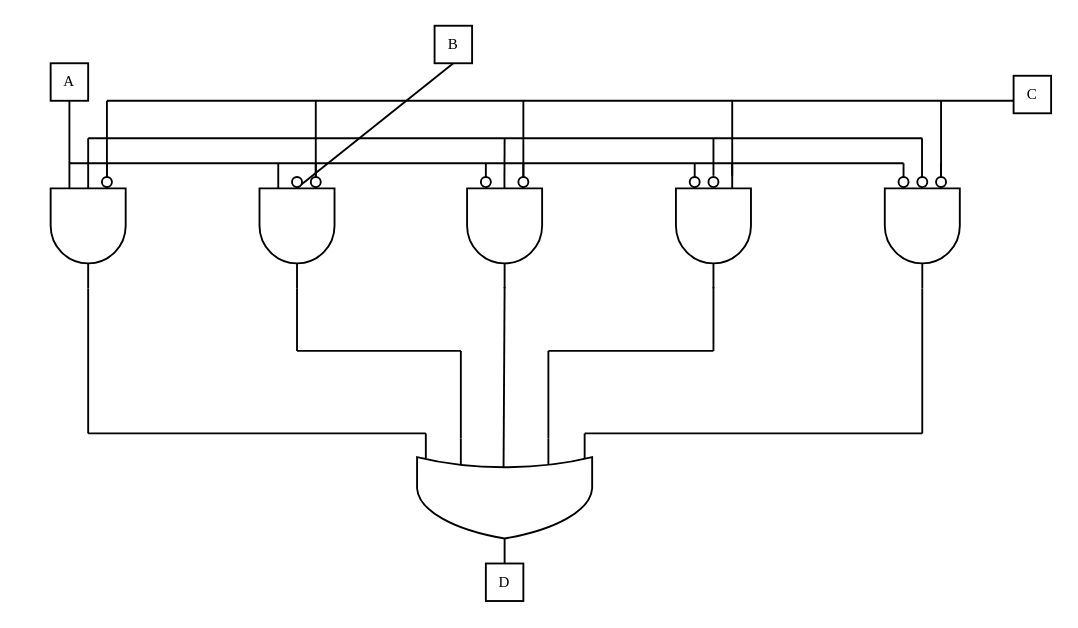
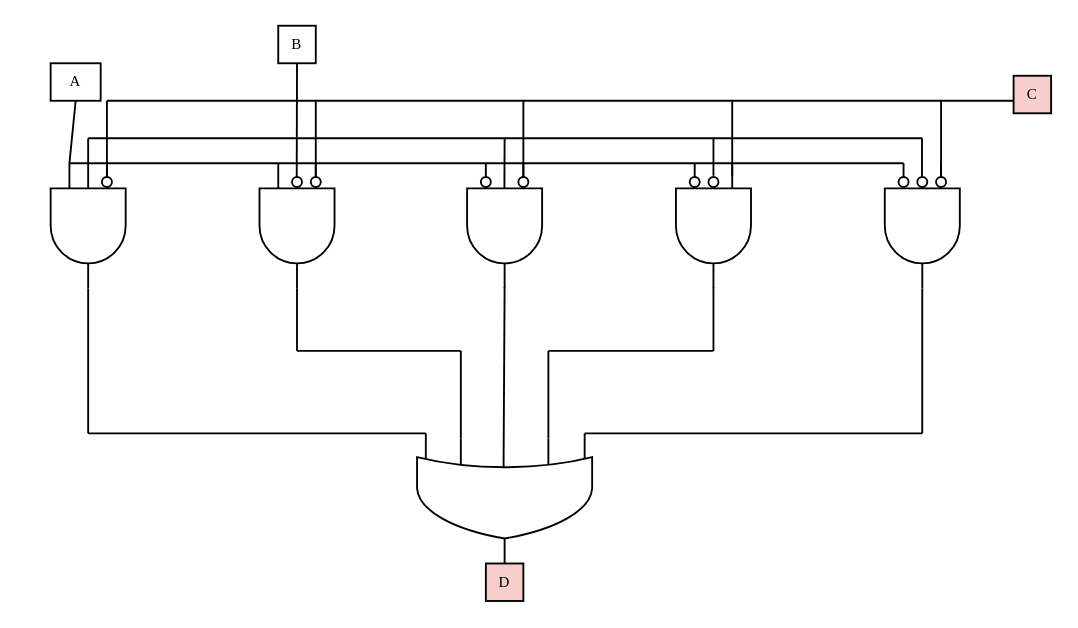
node "B": moved (453, 44) -> (297, 44)
node "A": size 38x38 -> 50x38
node "C": fillcolor #ffffff -> #f8cecc
node "D": fillcolor #ffffff -> #f8cecc
